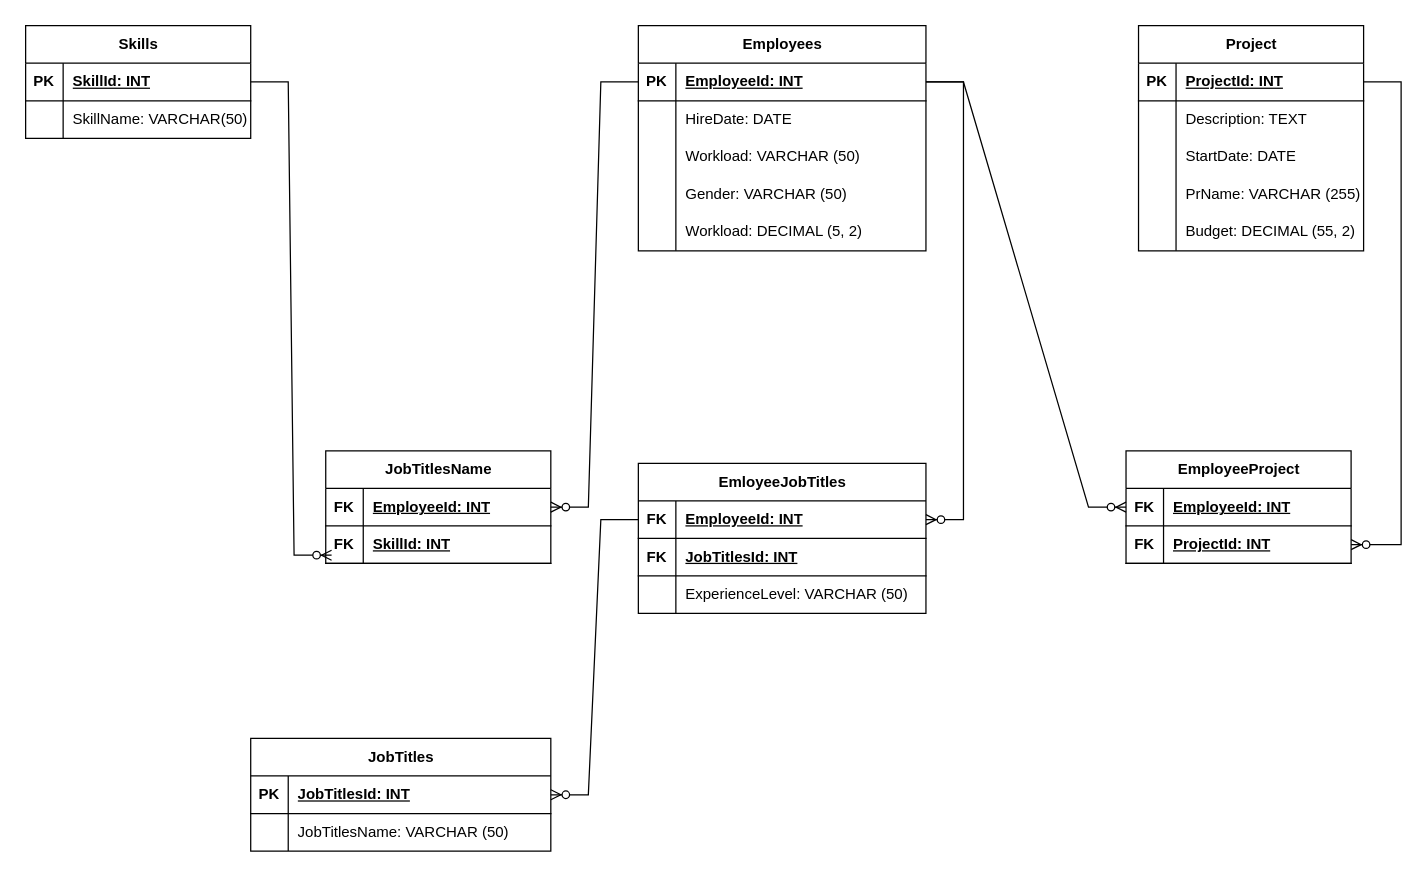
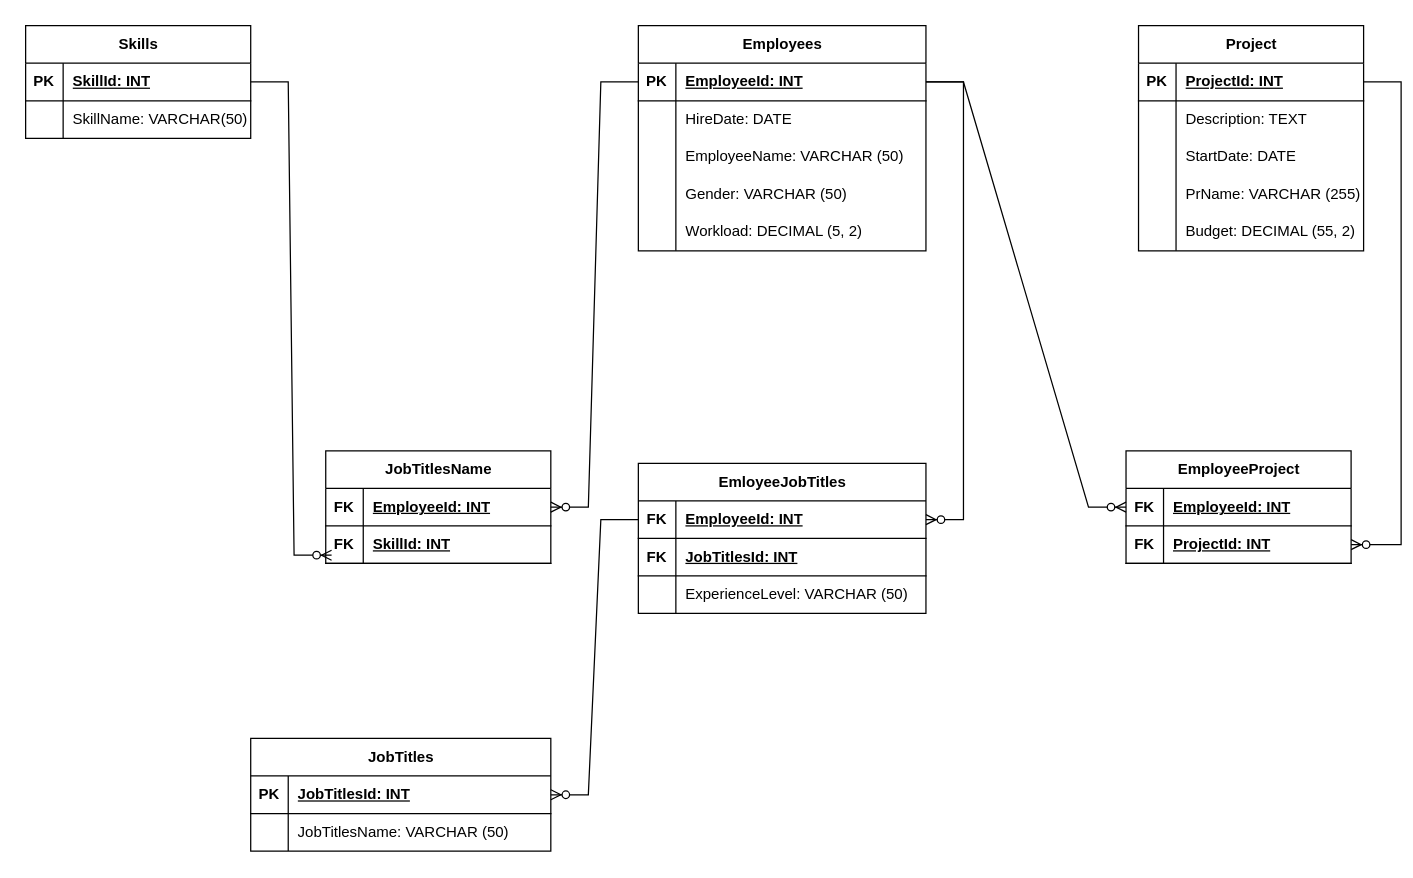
node "Workload: VARCHAR (50)": label "Workload: VARCHAR (50)" -> "EmployeeName: VARCHAR (50)"
